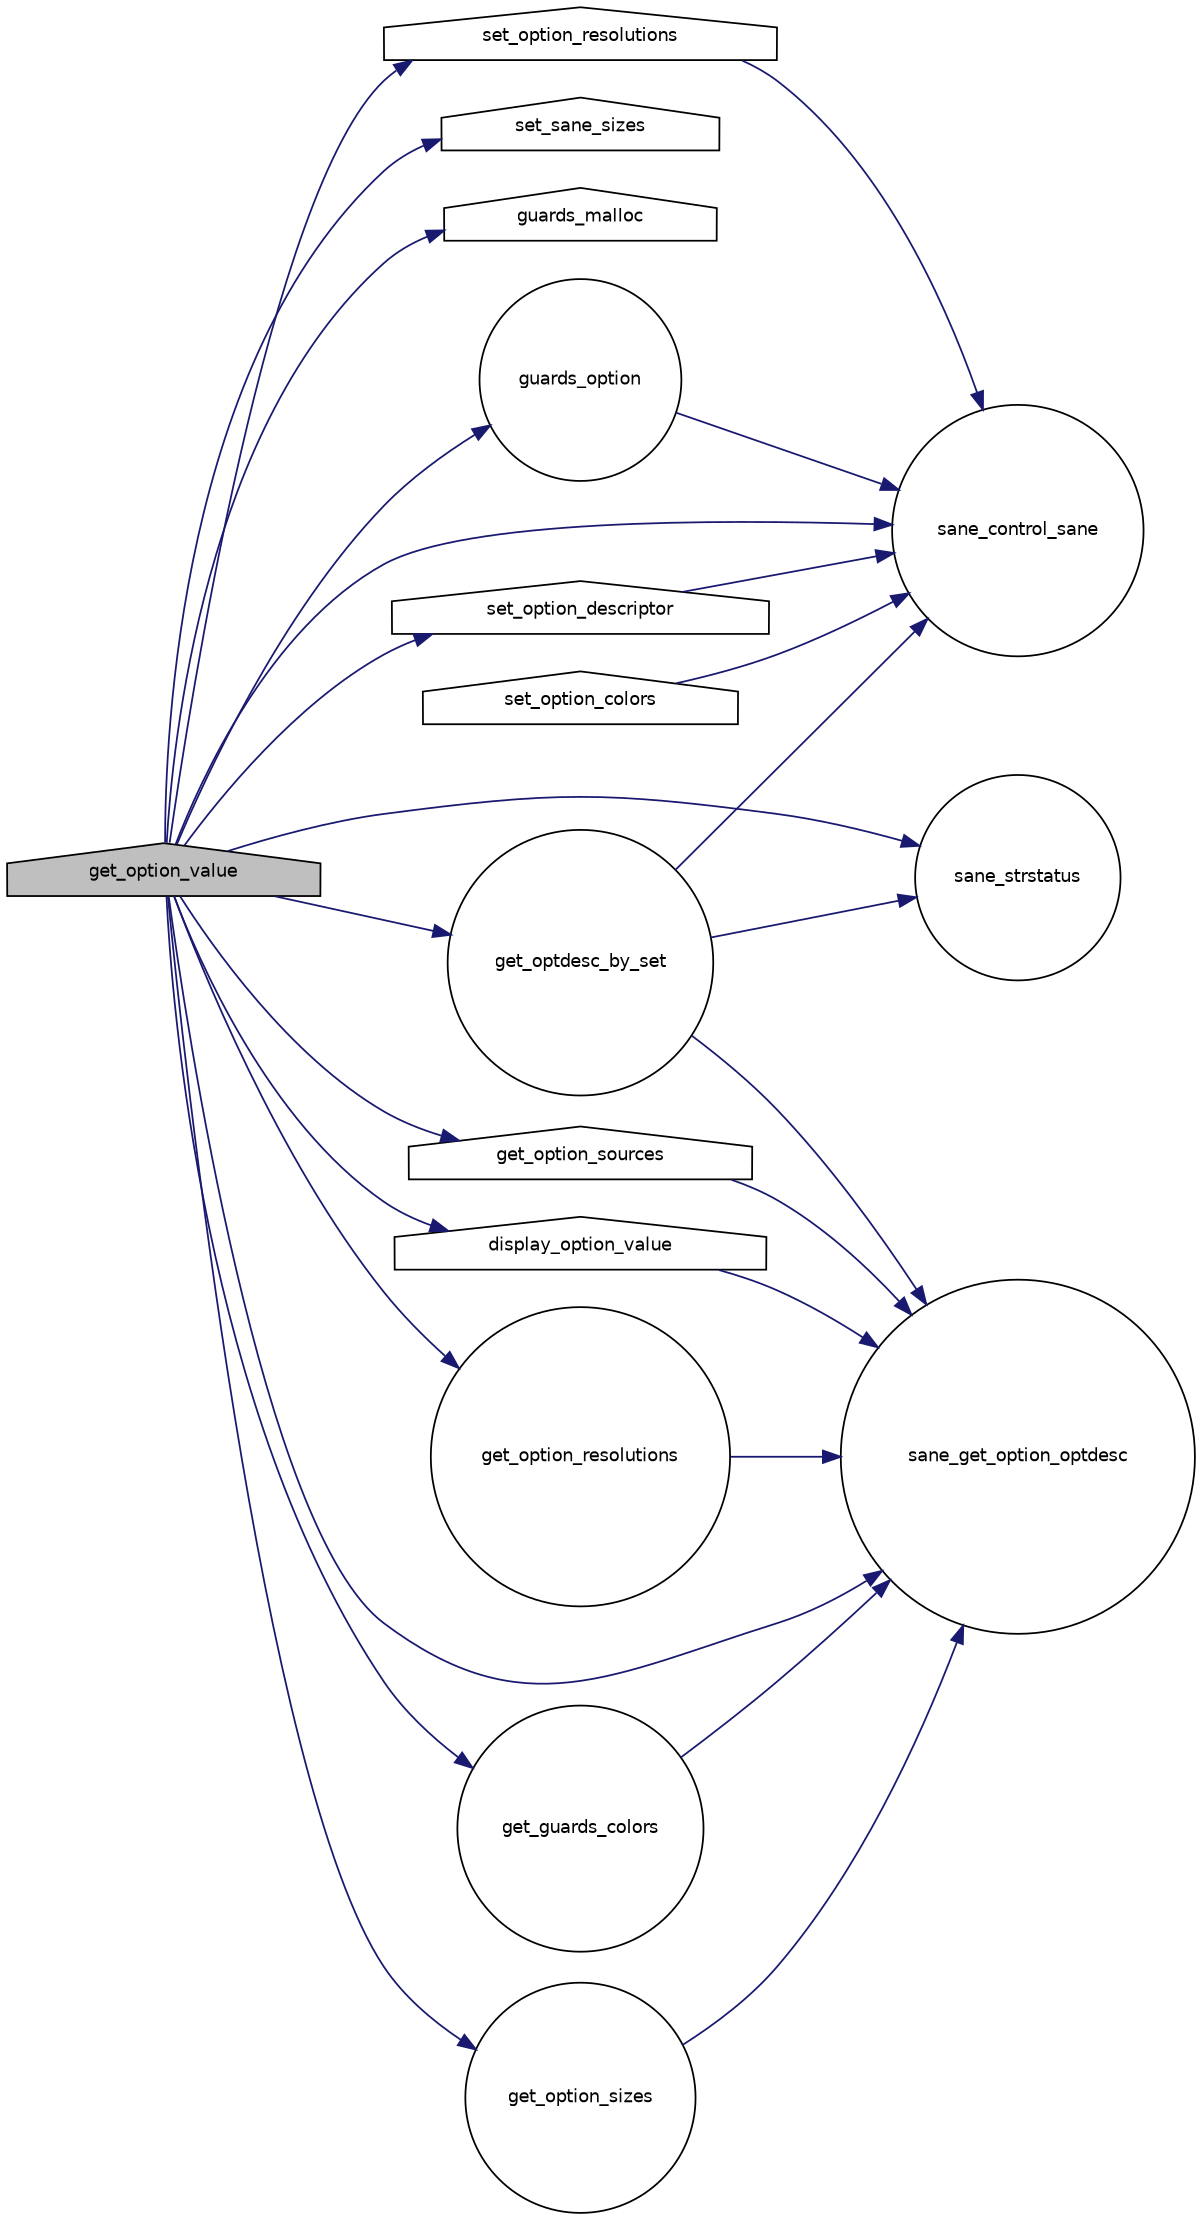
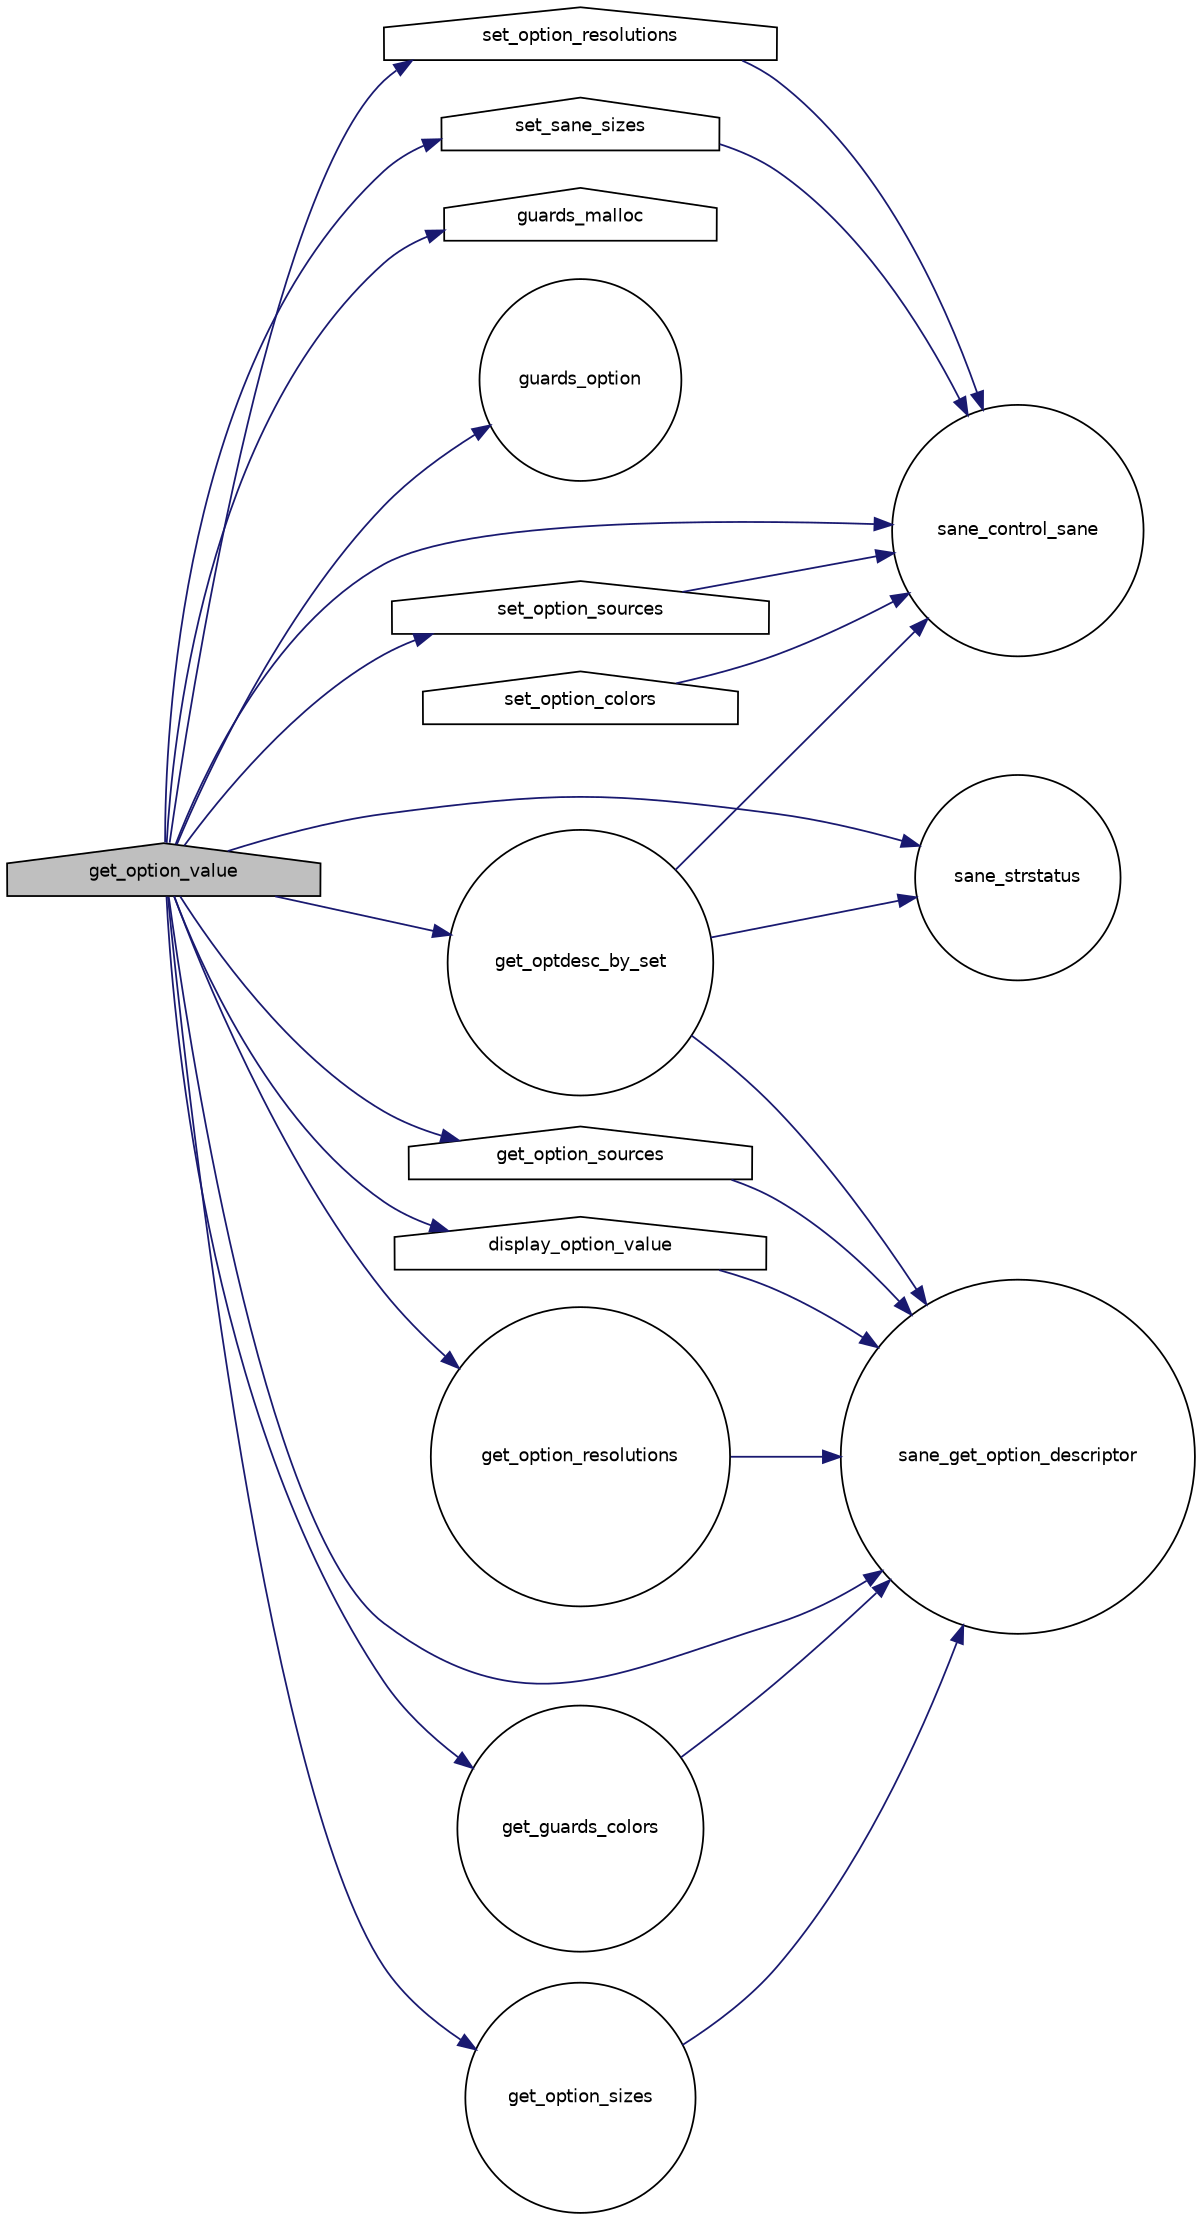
edge "guards_option" -> "sane_control_sane": now "set_sane_sizes" -> "sane_control_sane"
node "set_option_descriptor": label "set_option_descriptor" -> "set_option_sources"
node "sane_get_option_optdesc": label "sane_get_option_optdesc" -> "sane_get_option_descriptor"
